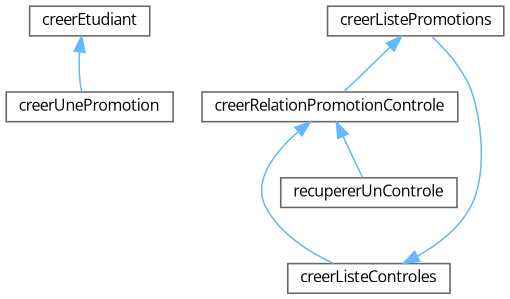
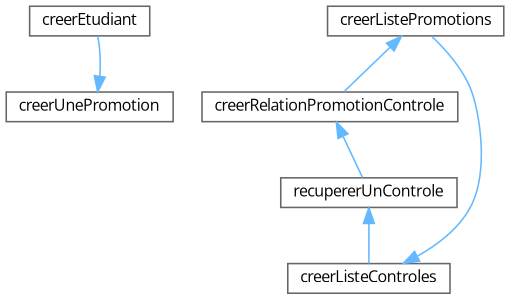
edge "creerUnePromotion" -> "creerEtudiant": reversed
edge "creerListeControles" -> "creerRelationPromotionControle": now "creerListeControles" -> "recupererUnControle"
